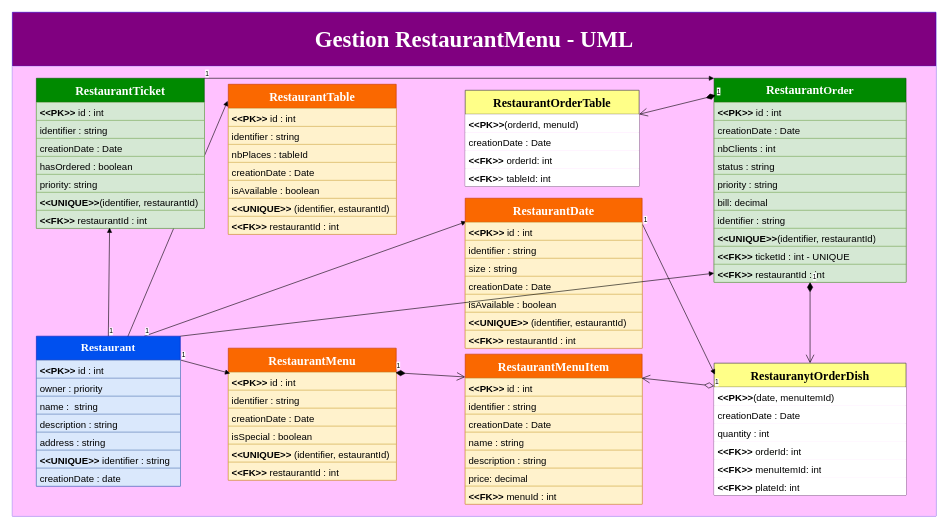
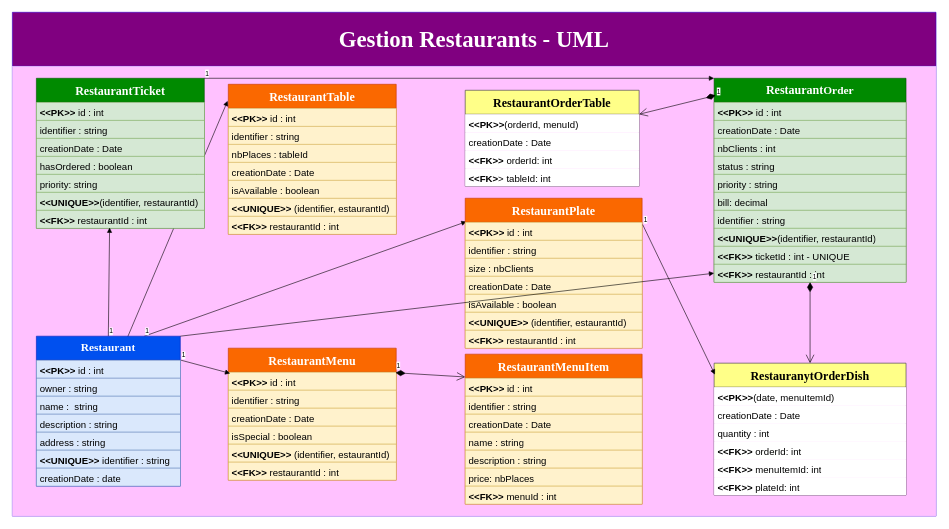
node "Gestion RestaurantMenu - UML": label "Gestion RestaurantMenu - UML" -> "Gestion Restaurants - UML"
node "RestaurantDate": label "RestaurantDate" -> "RestaurantPlate"
node "size : string": label "size : string" -> "size : nbClients"
edge "RestaurantMenuItem" -- "RestauranytOrderDish": removed, label "1"
node "owner : priority": label "owner : priority" -> "owner : string"
node "price: decimal": label "price: decimal" -> "price: nbPlaces"
